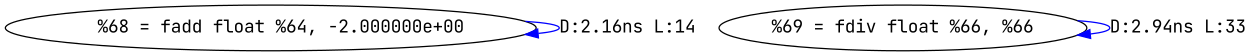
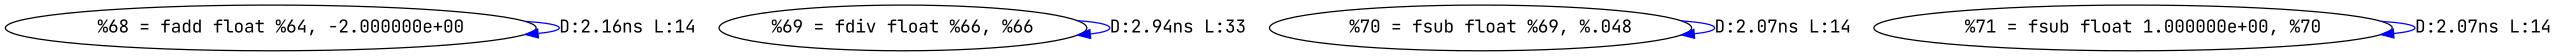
node "%70 = fsub float %69, %.048": added
node "%71 = fsub float 1.000000e+00, %70": added
